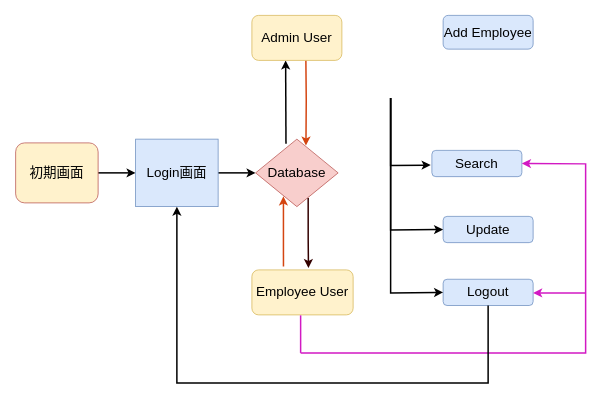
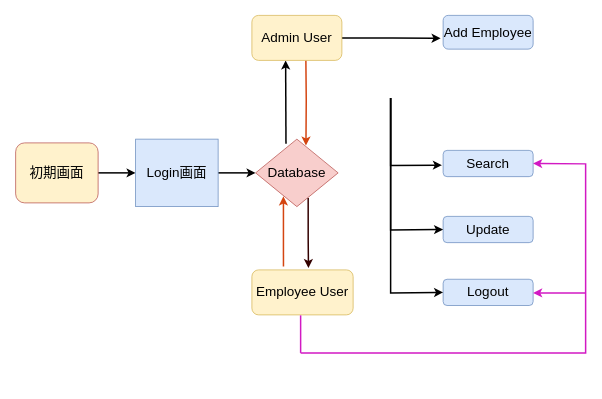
edge "Admin User" -> "Add Employee": added
node "Search": moved (477, 164) -> (488, 164)
edge "Logout" -> "Login画面": removed
